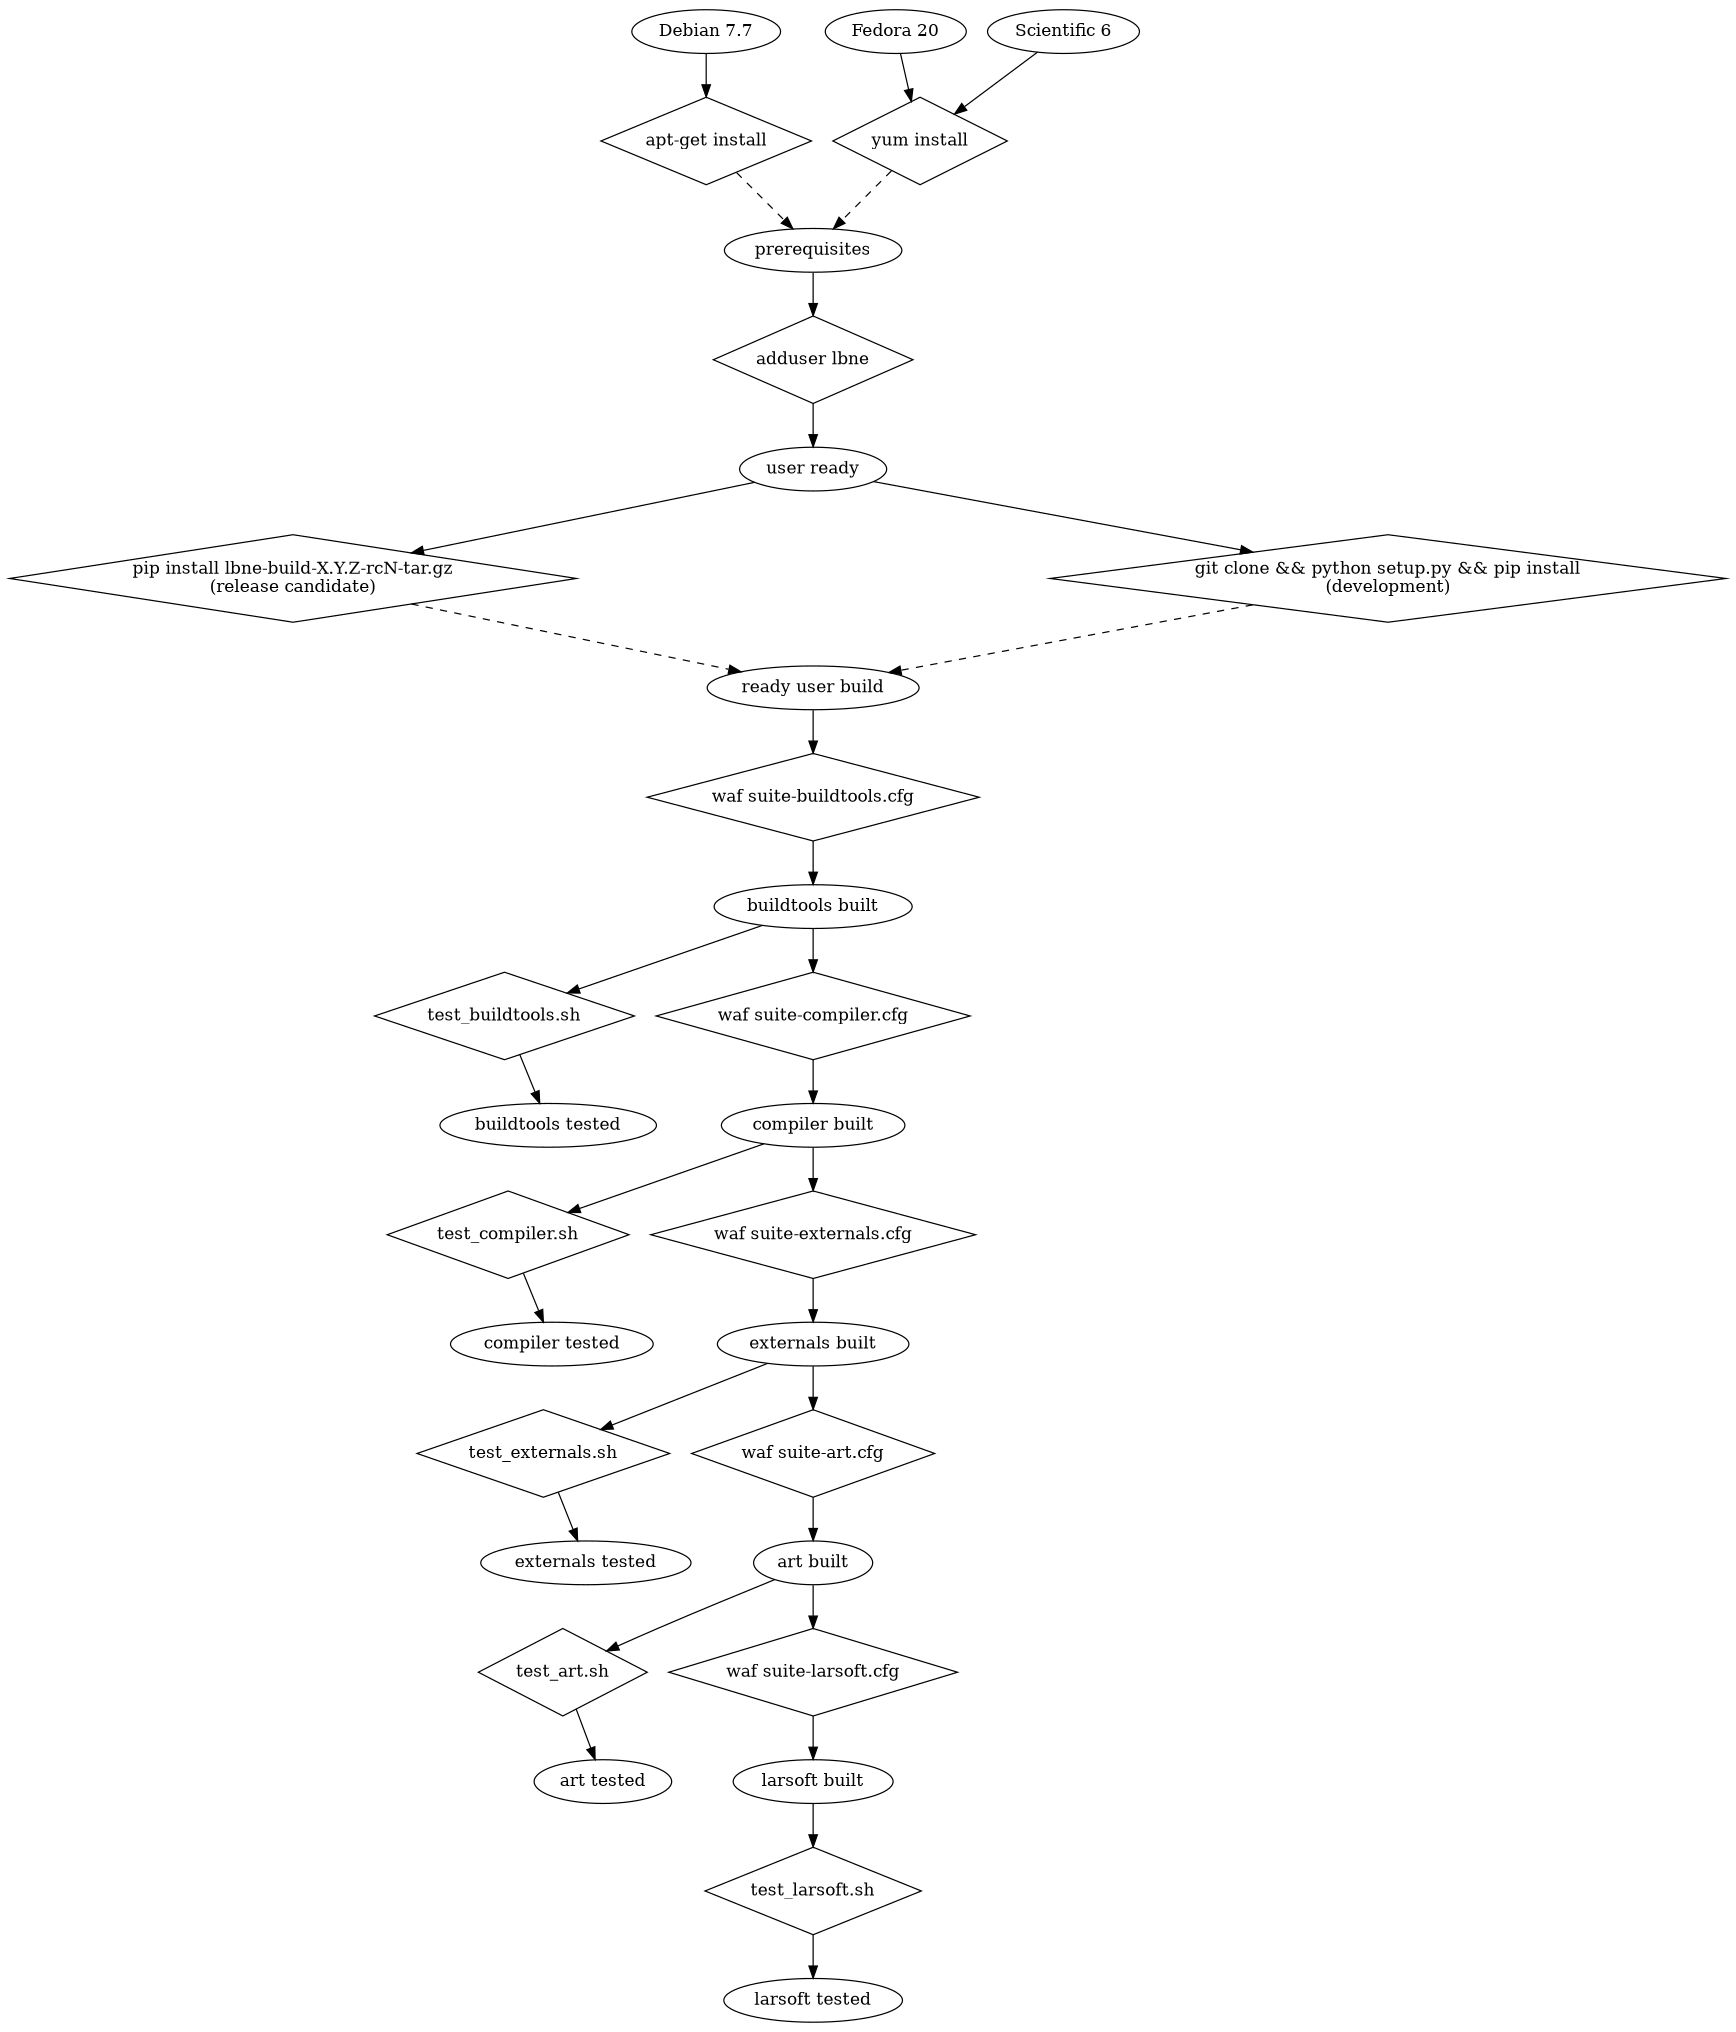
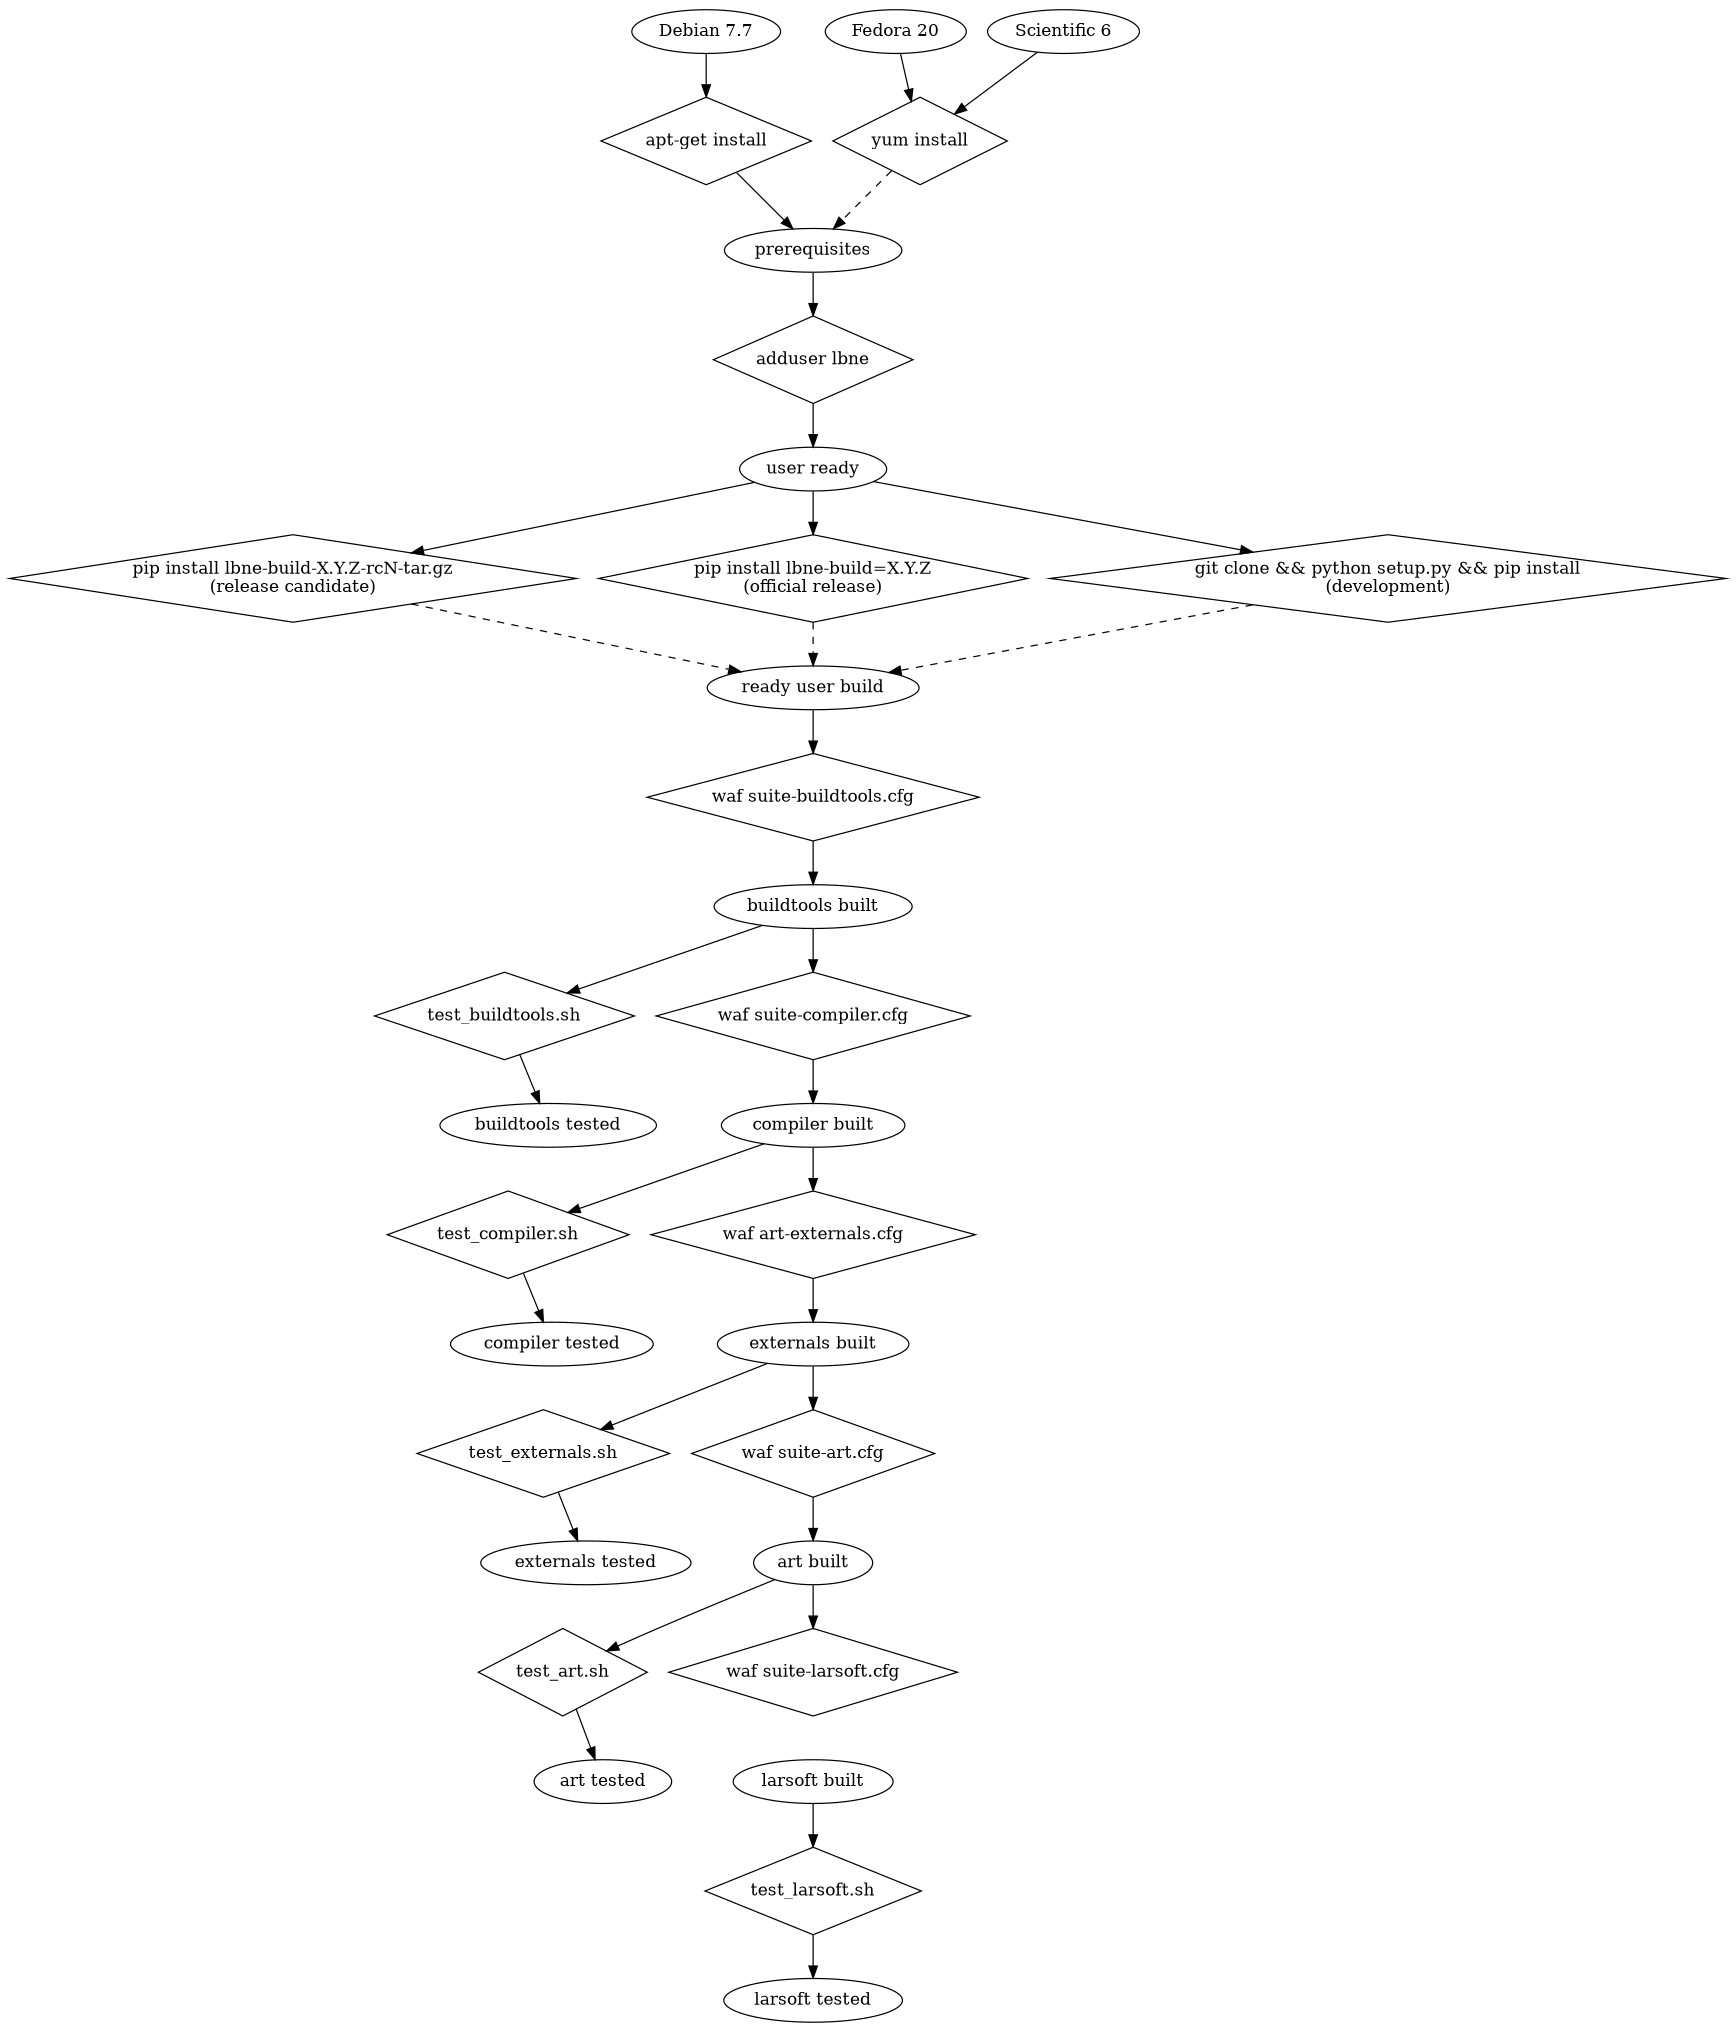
edge "apt-get install" -> "prerequisites": style dashed -> solid
node "pip install lbne-build=X.Y.Z (official release)": added
node "waf suite-externals.cfg": label "waf suite-externals.cfg" -> "waf art-externals.cfg"
edge "waf suite-larsoft.cfg" -> "larsoft built": removed
